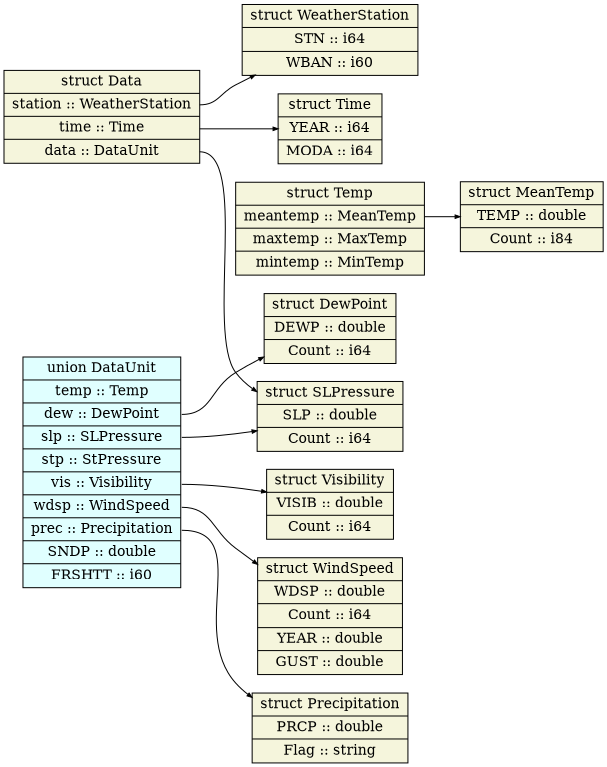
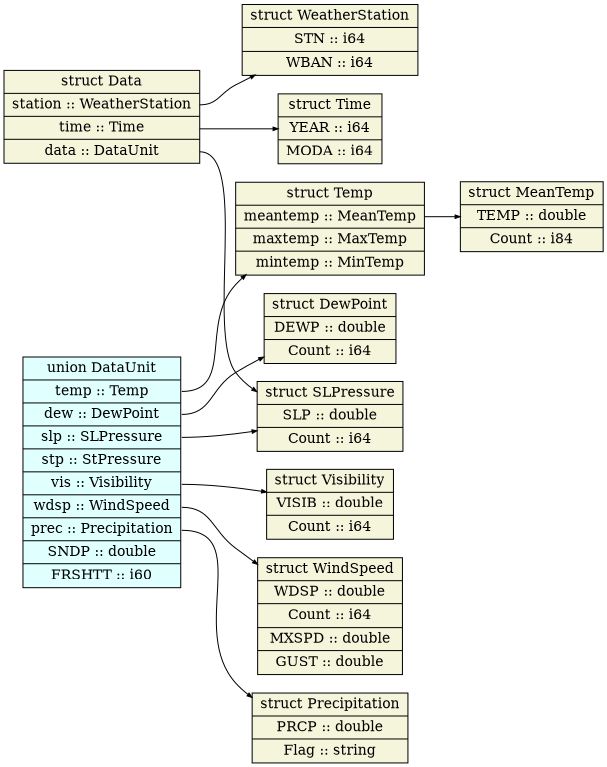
node "struct WeatherStation": text "WBAN :: i60" -> "WBAN :: i64"
edge "union DataUnit" -> "struct Temp": added
node "struct WindSpeed": text "YEAR :: double" -> "MXSPD :: double"
